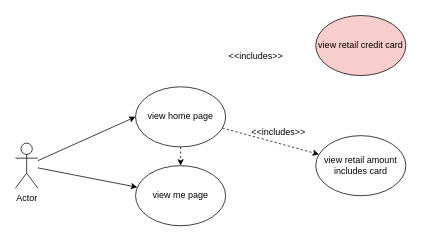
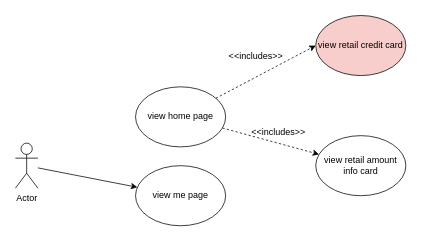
edge "Actor" -> "view home page": removed
edge "view home page" -> "view me page": now "view home page" -> "view retail credit card"
node "view retail amount includes card": label "view retail amount includes card" -> "view retail amount info card"
